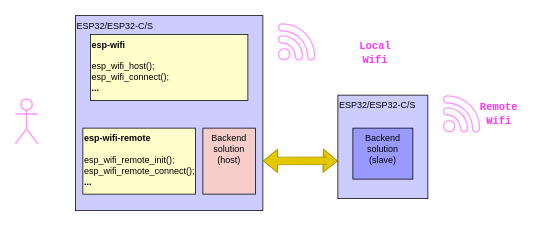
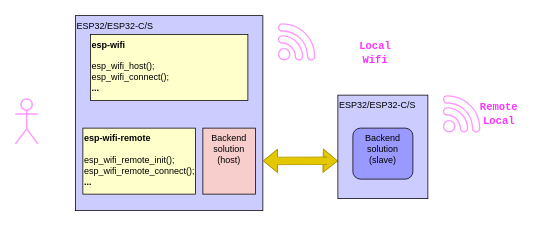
node "Remote Wifi": label "Remote Wifi" -> "Remote Local"
node "Backend solution (slave)": shape rectangle -> rounded rectangle
